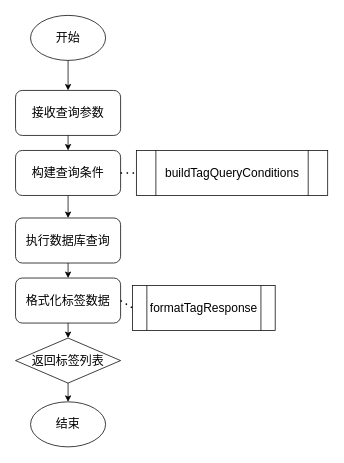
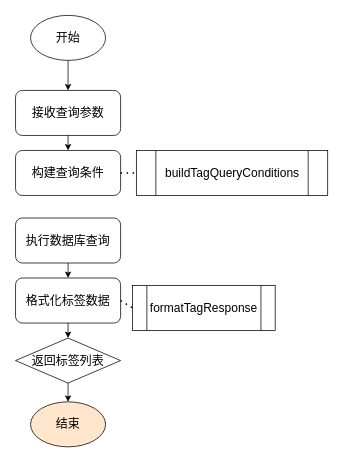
edge "构建查询条件" -> "执行数据库查询": removed
node "结束": fillcolor #ffffff -> #ffe6cc
